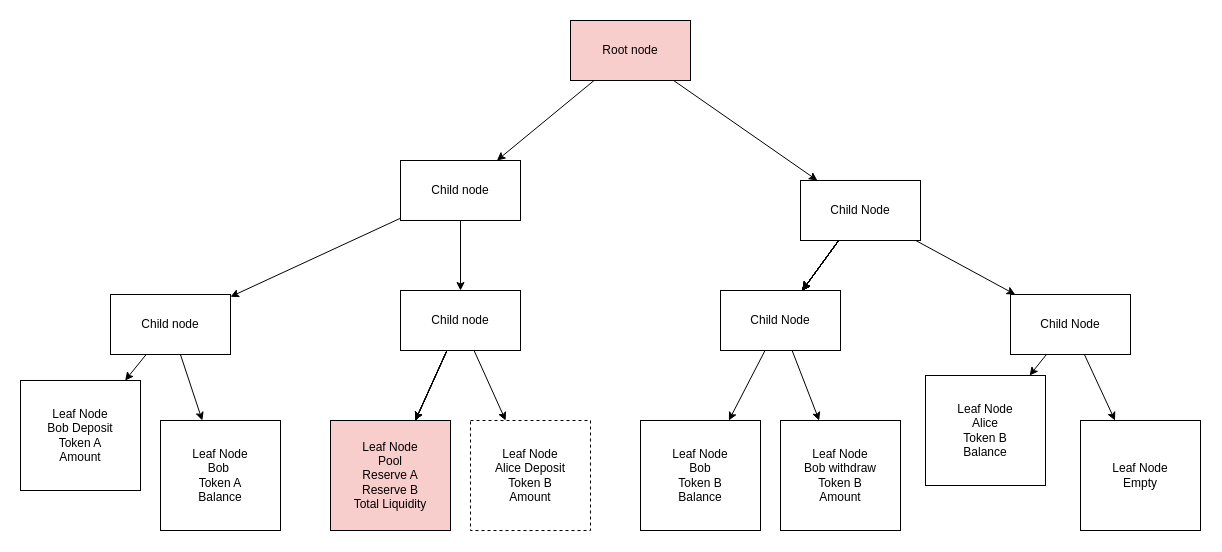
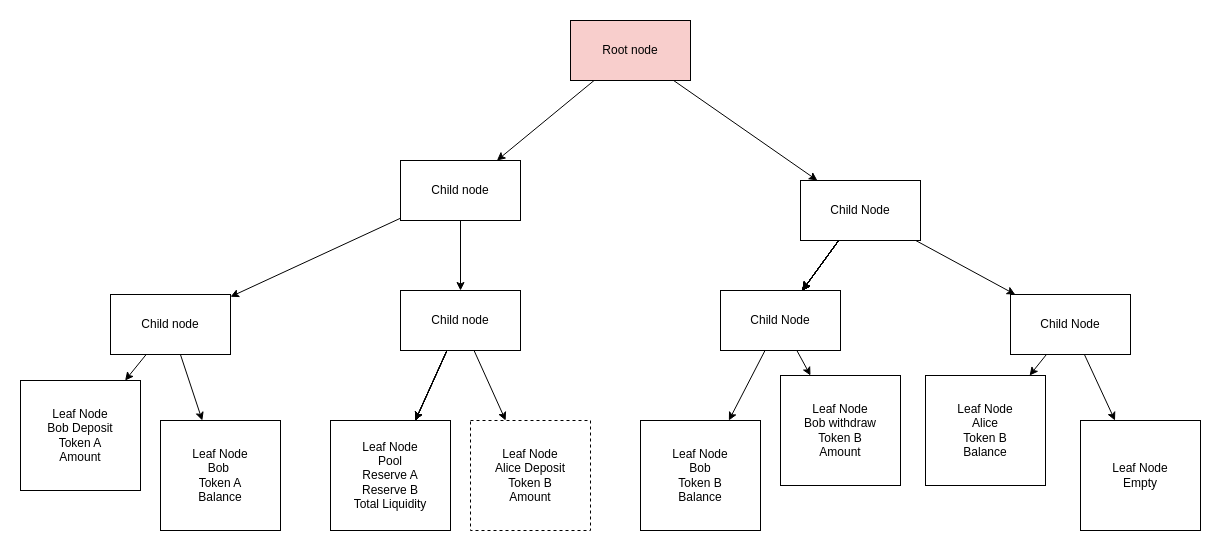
node "Leaf Node Pool Reserve A Reserve B Total Liquidity": fillcolor #f8cecc -> #ffffff
node "Leaf Node Bob withdraw Token B Amount": moved (841, 476) -> (841, 431)
